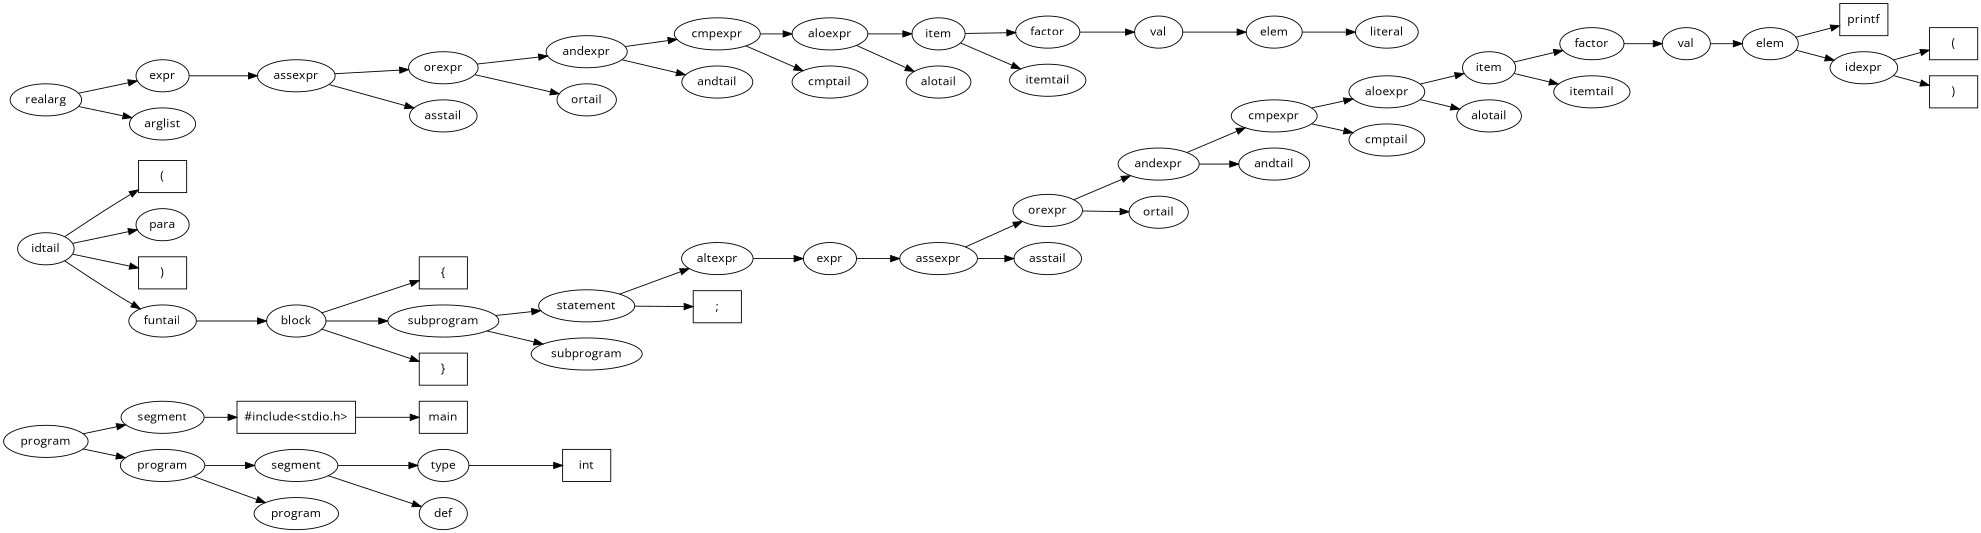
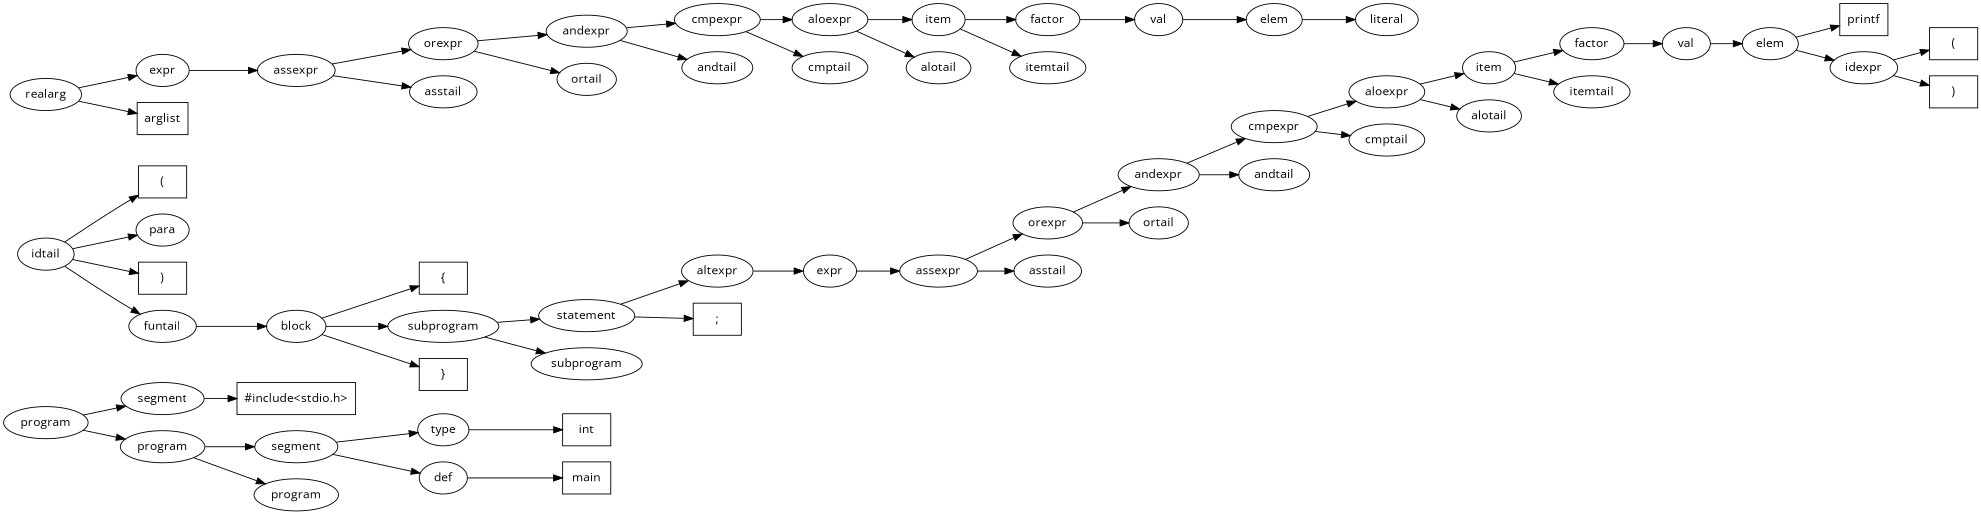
node "arglist": shape ellipse -> box
edge "#include<stdio.h>" -> "main": now "def" -> "main"
